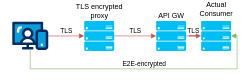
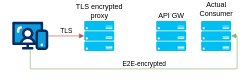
edge "TLS encrypted proxy" -> "API GW": removed, label "TLS"
edge "API GW" -> "Actual Consumer": removed, label "TLS"
